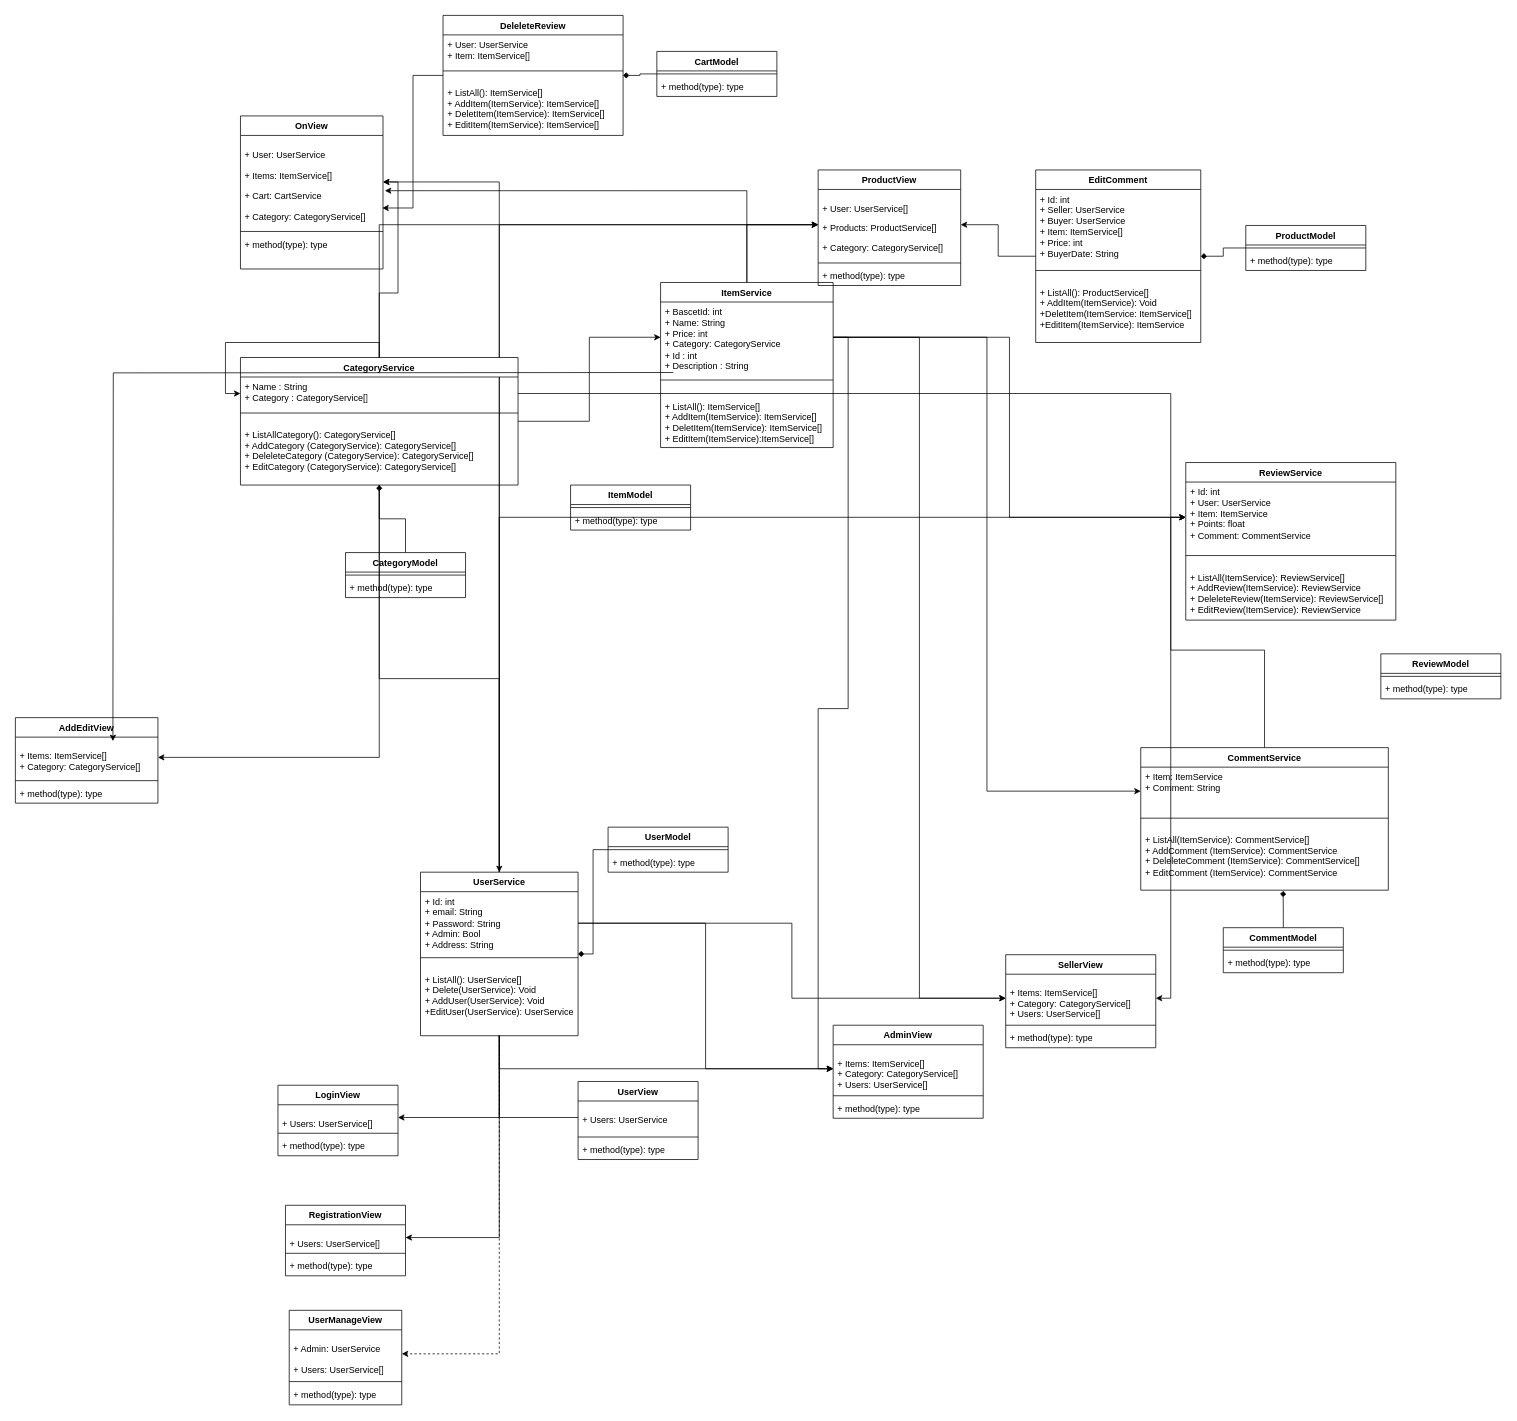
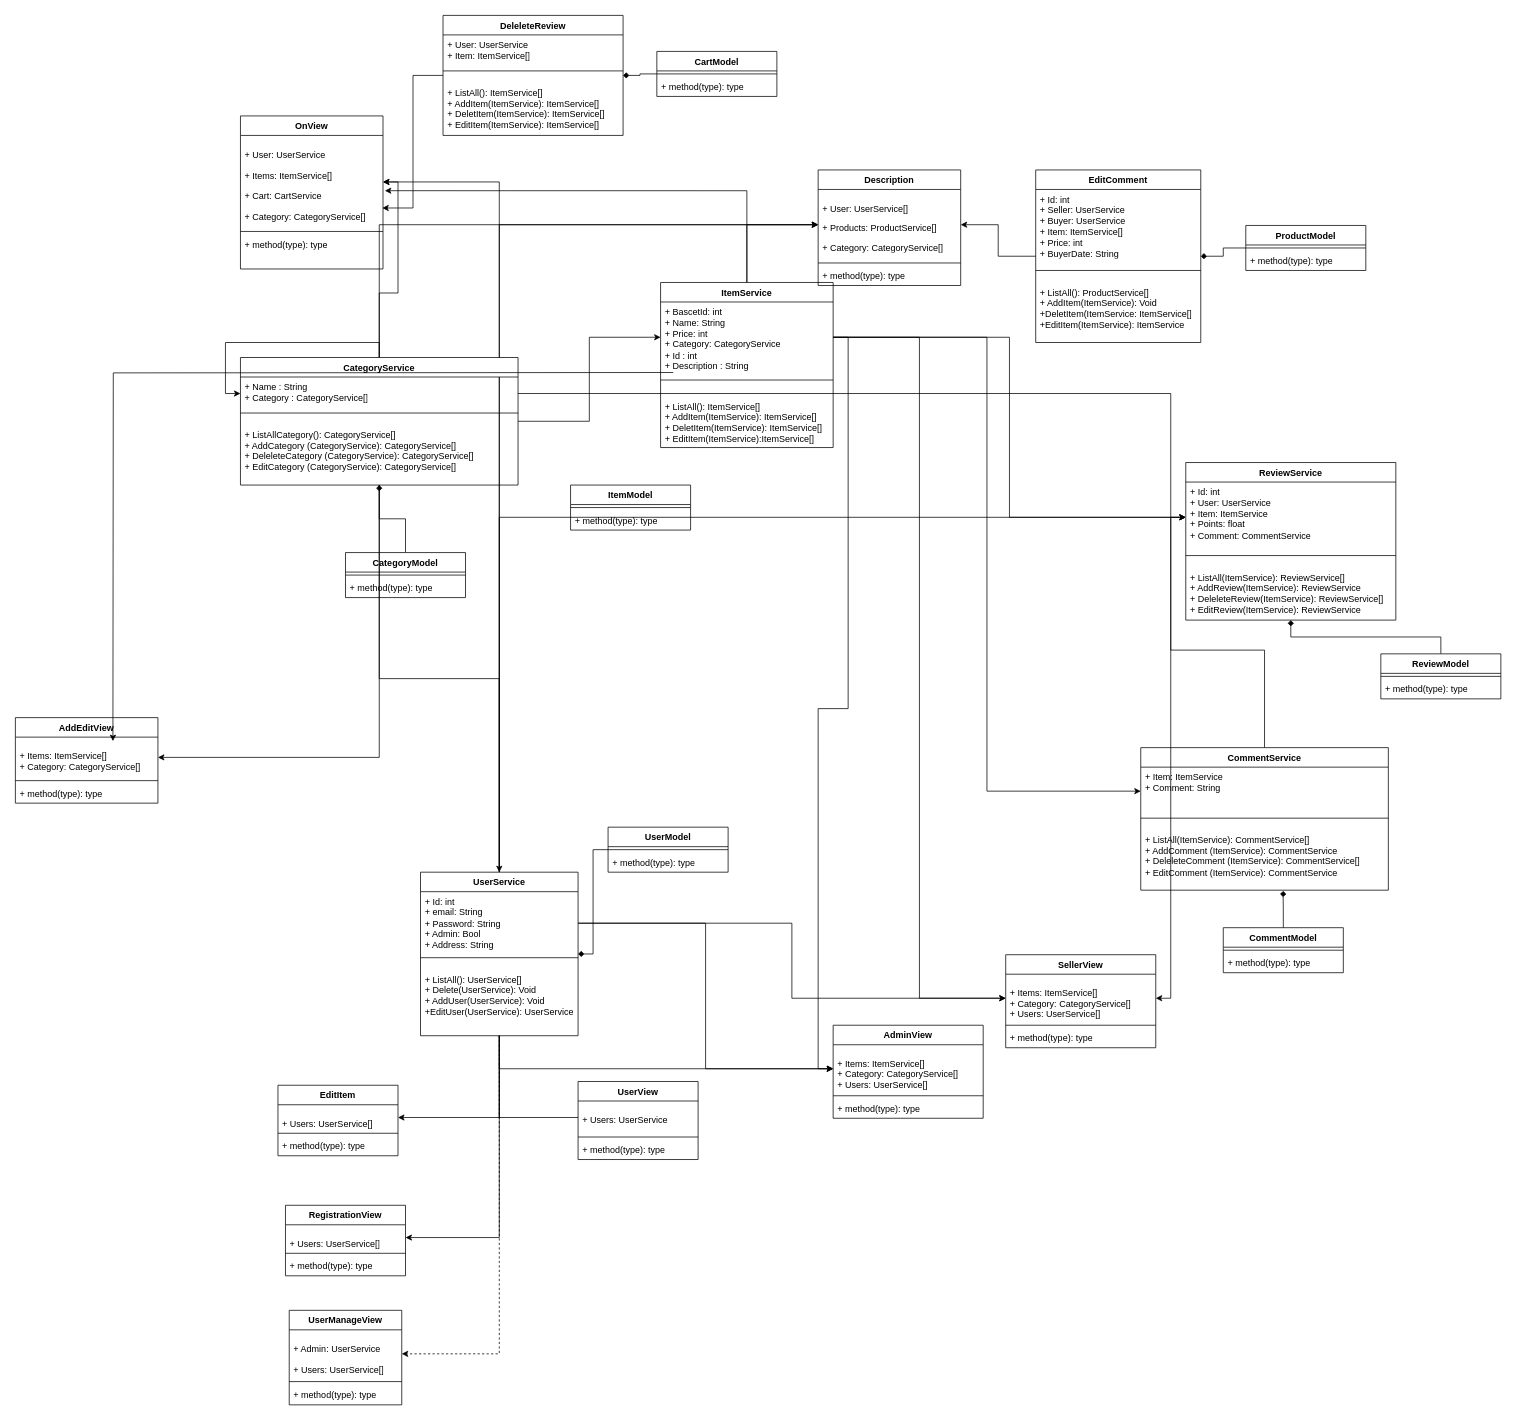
node "ProductView": label "ProductView" -> "Description"
edge "ReviewModel" -> "ReviewService": added
node "LoginView": label "LoginView" -> "EditItem"
